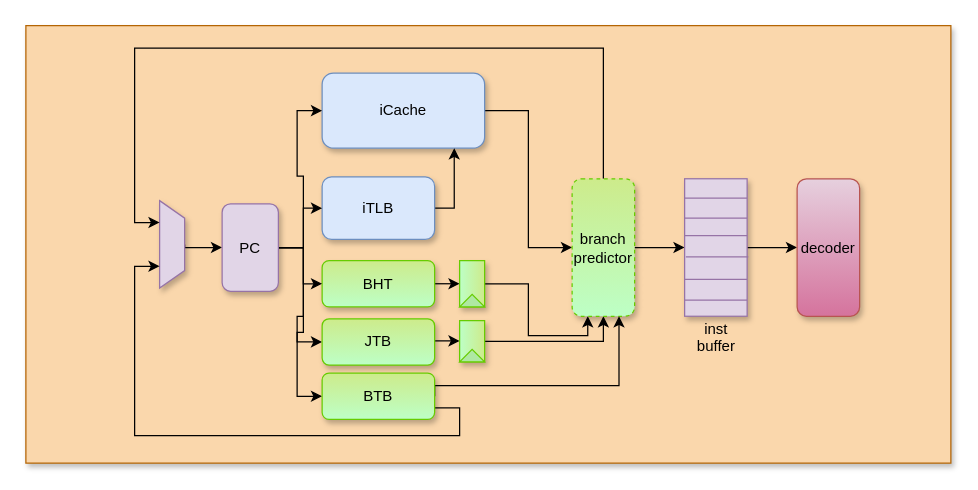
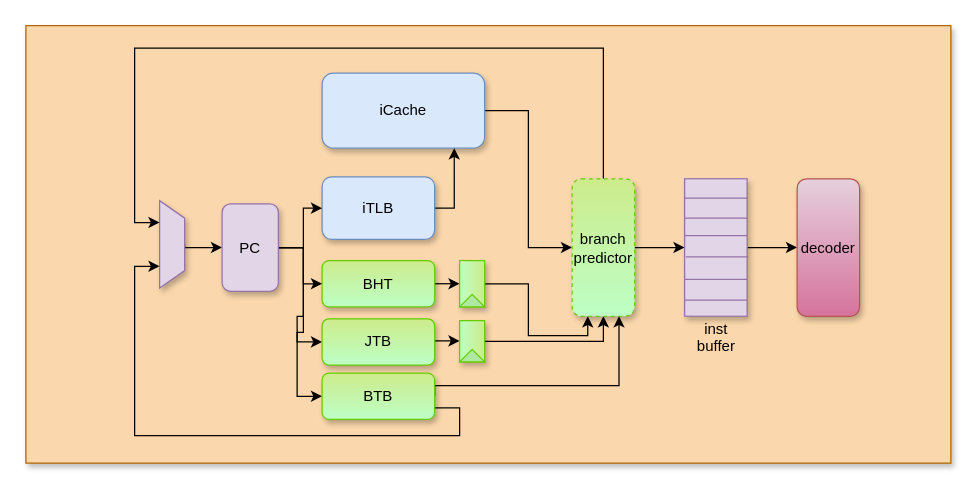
edge "PC" -> "iCache": removed
